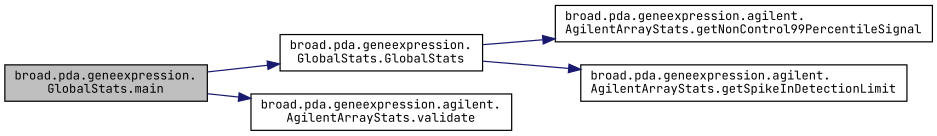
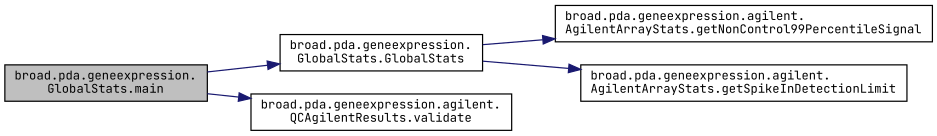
node "broad.pda.geneexpression.agilent. AgilentArrayStats.validate": label "broad.pda.geneexpression.agilent. AgilentArrayStats.validate" -> "broad.pda.geneexpression.agilent. QCAgilentResults.validate"
